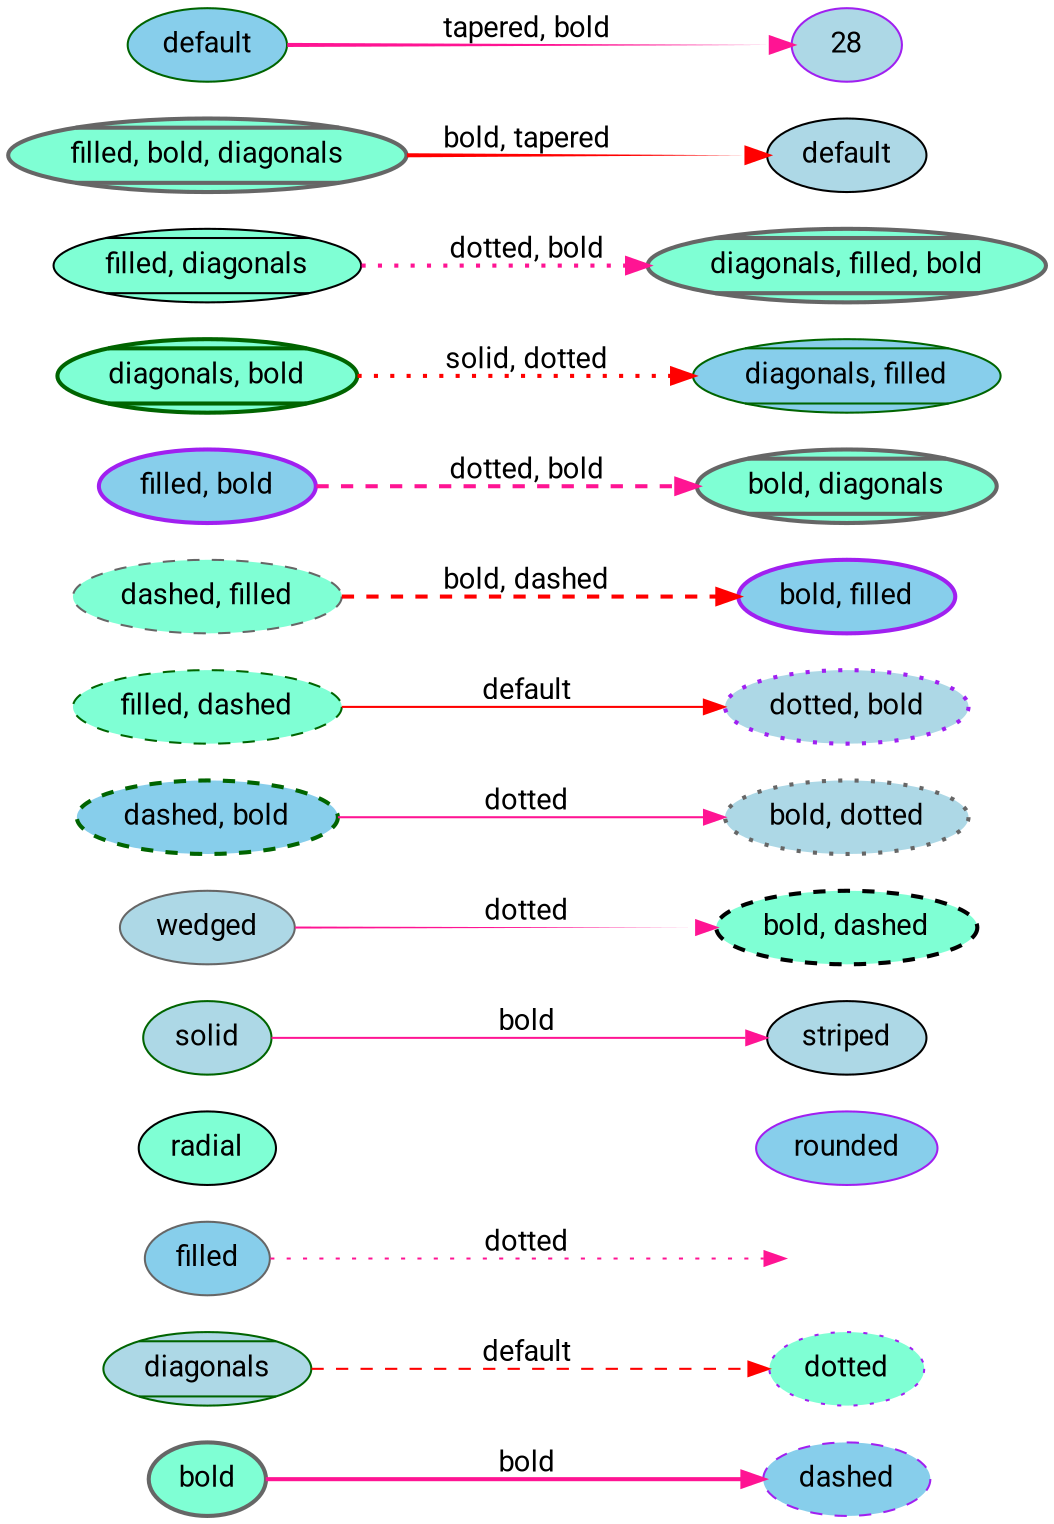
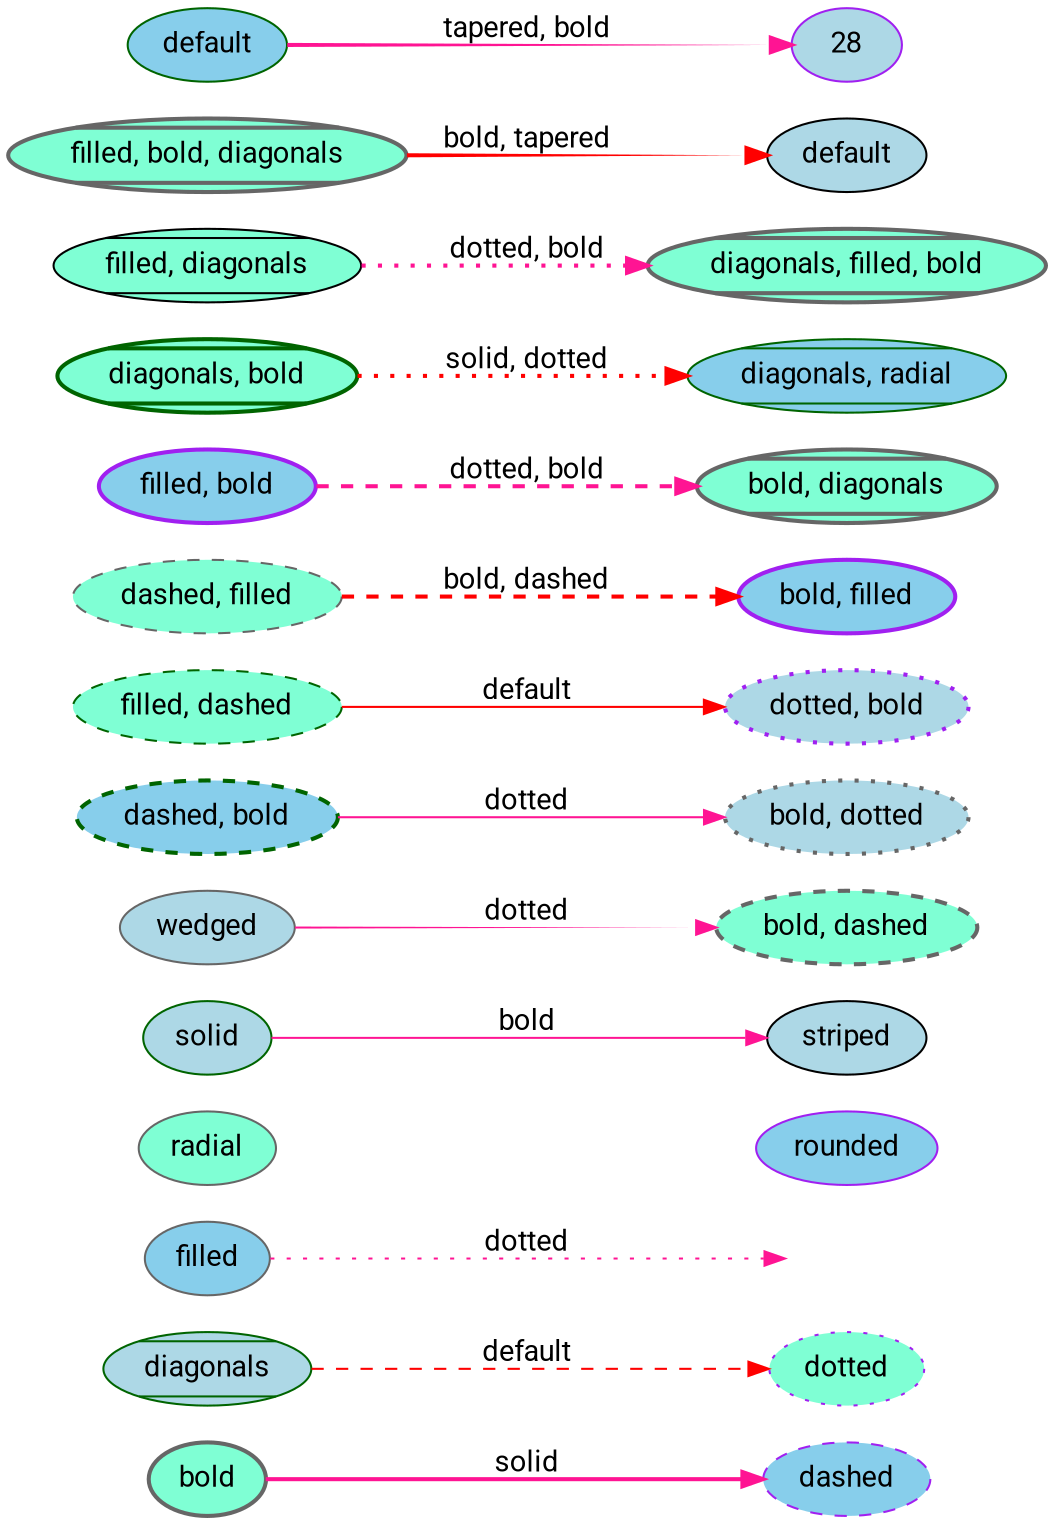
node "diagonals, filled": label "diagonals, filled" -> "diagonals, radial"
node "bold, dashed": color black -> gray40
node "radial": color black -> gray40
edge "bold" -> "dashed": label "bold" -> "solid"
